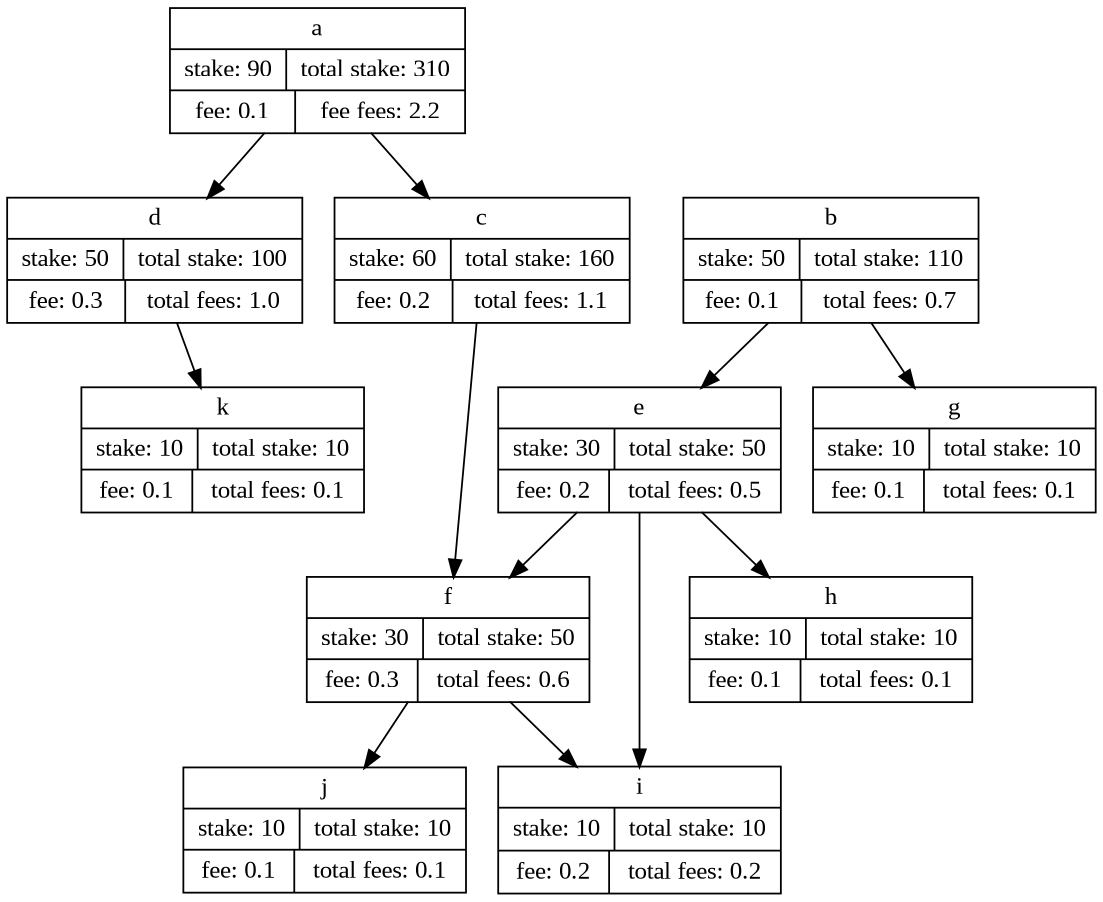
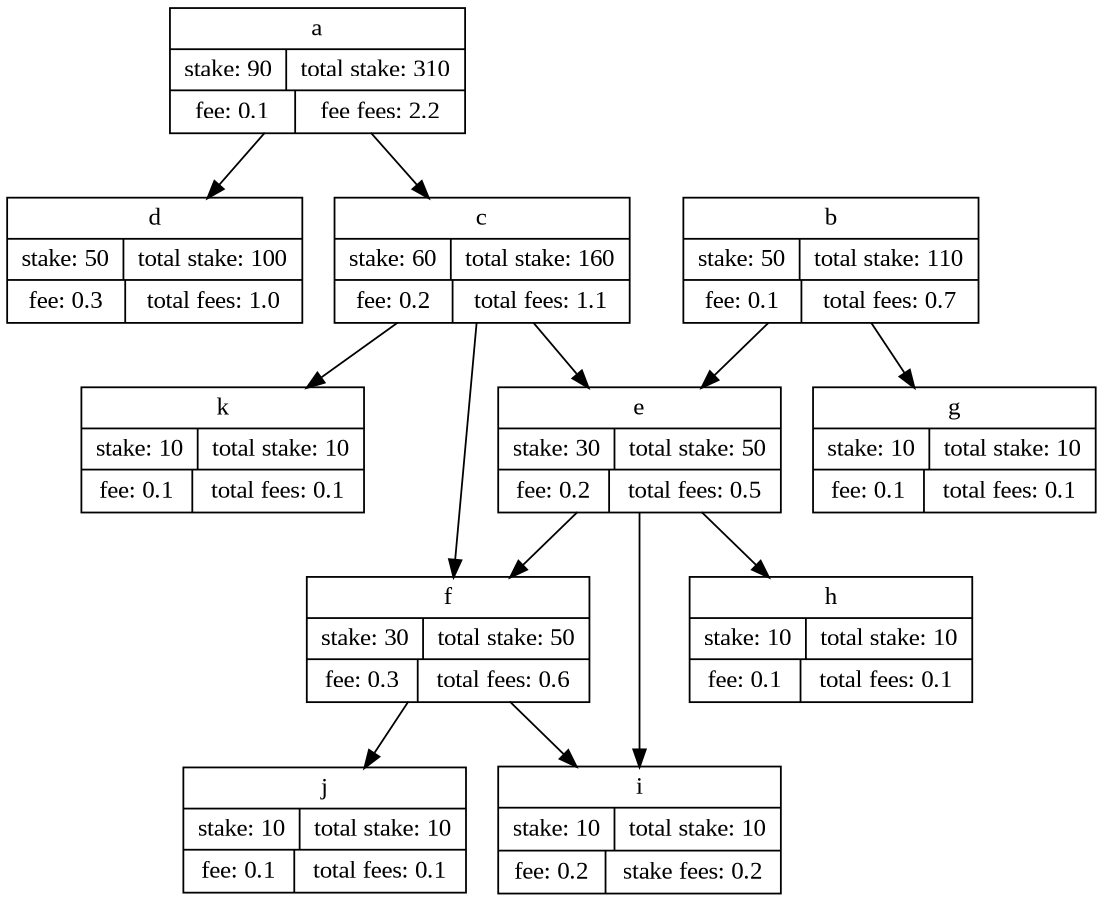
edge "d" -> "k": now "c" -> "k"
edge "c" -> "e": added
node "i": text "total fees: 0.2" -> "stake fees: 0.2"
